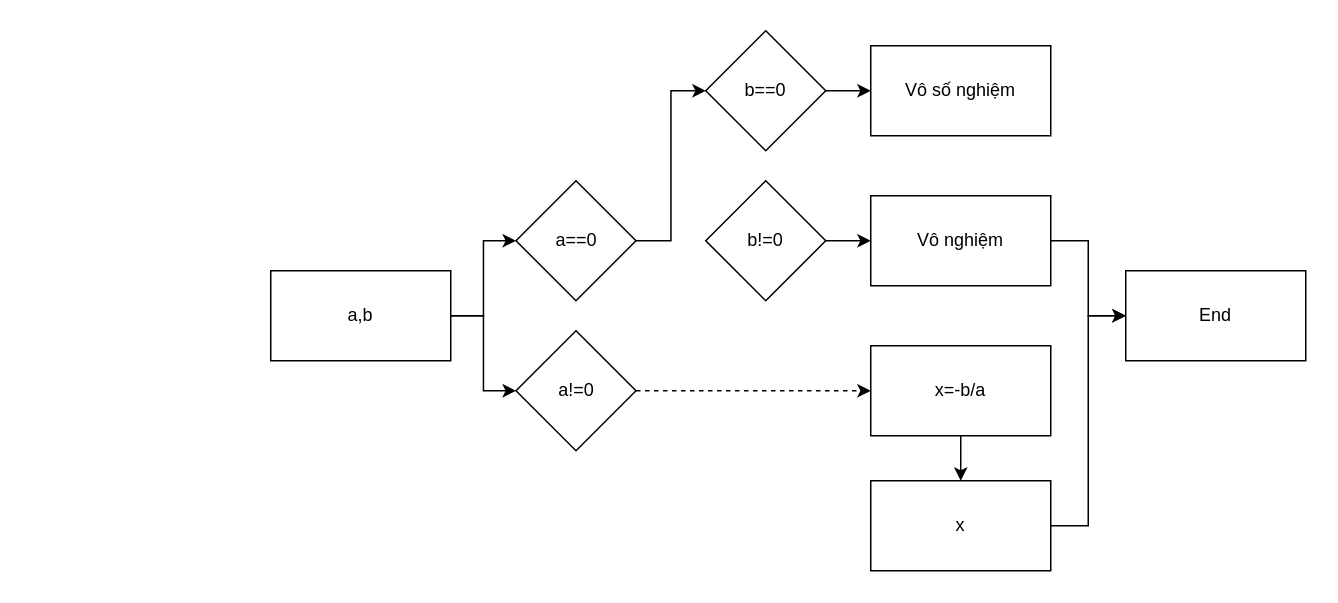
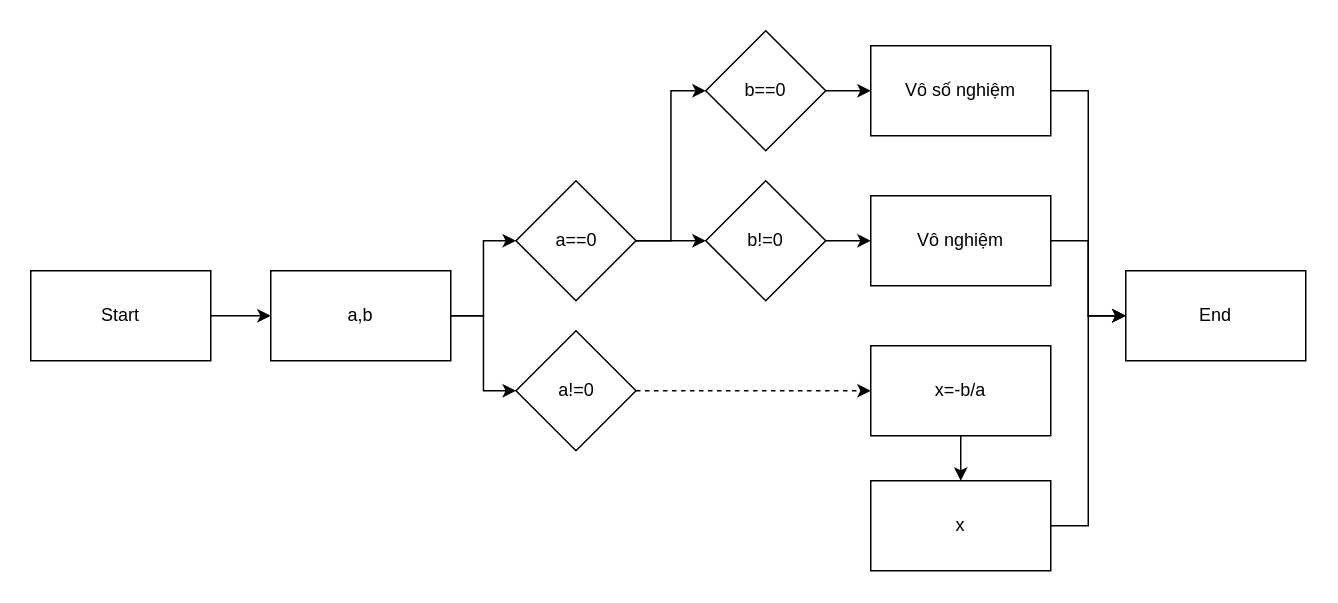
edge "Vô số nghiệm" -> "End": added
edge "a==0" -> "b!=0": added
node "Start": added
edge "Start" -> "a,b": added
